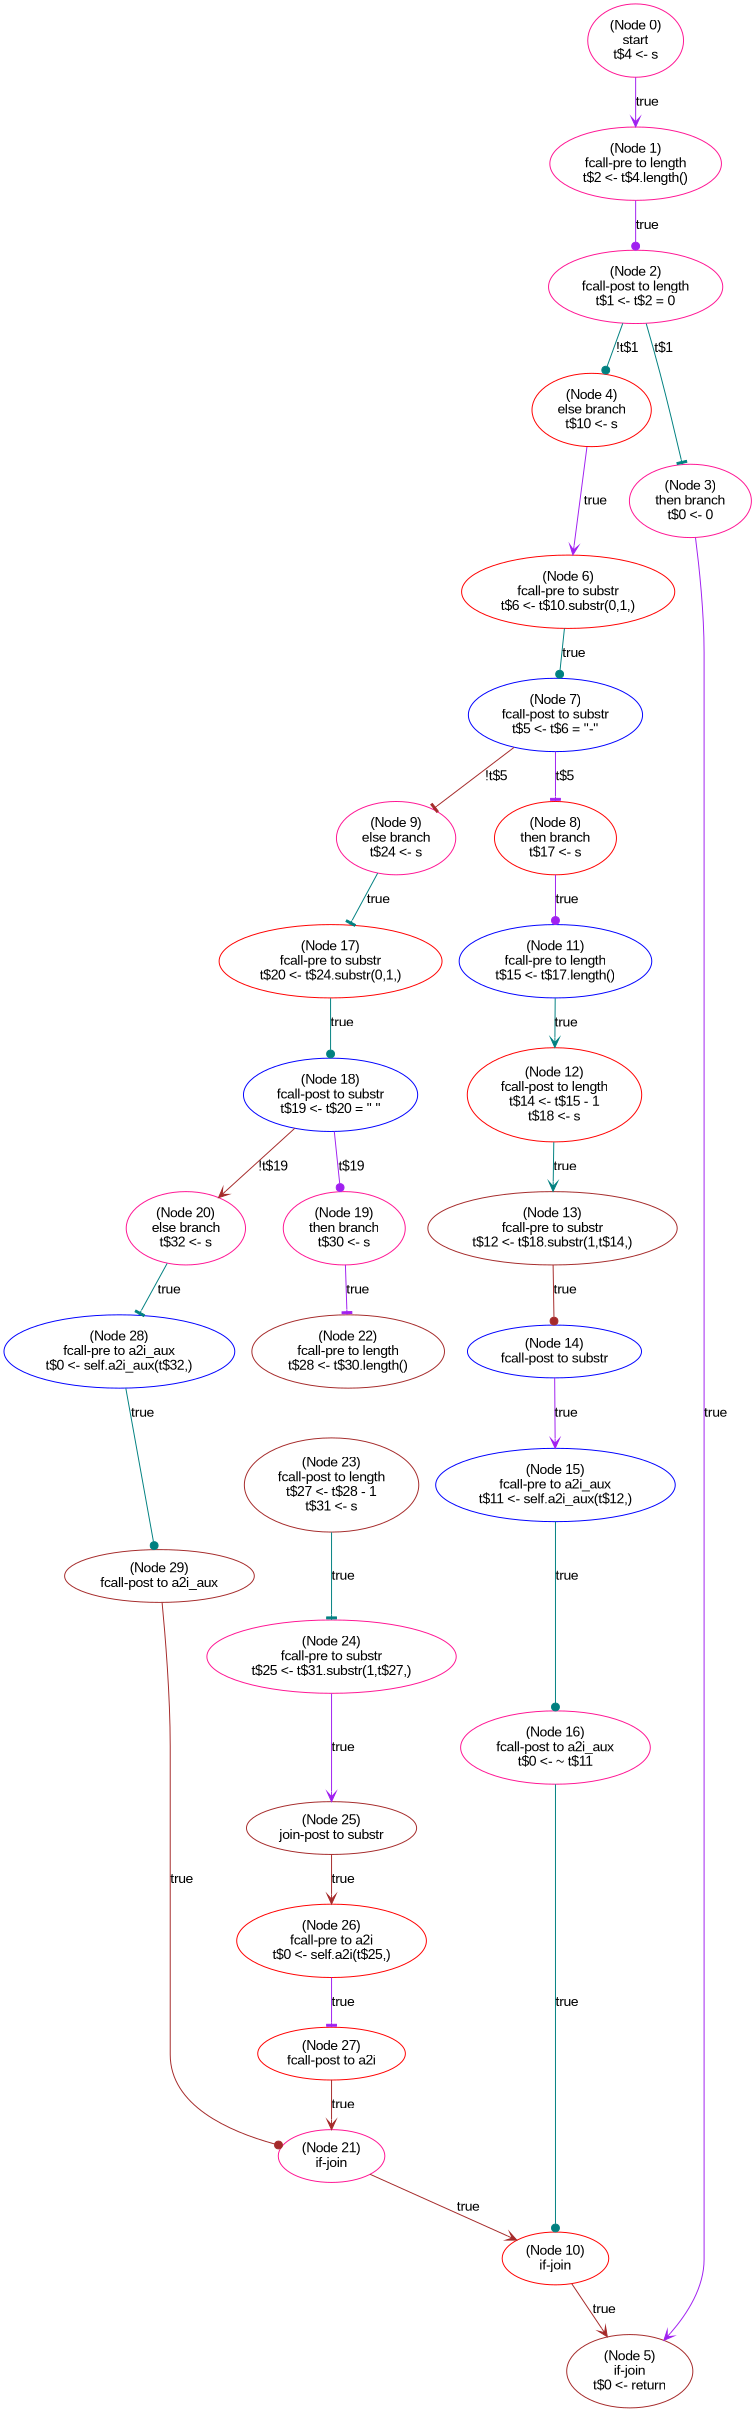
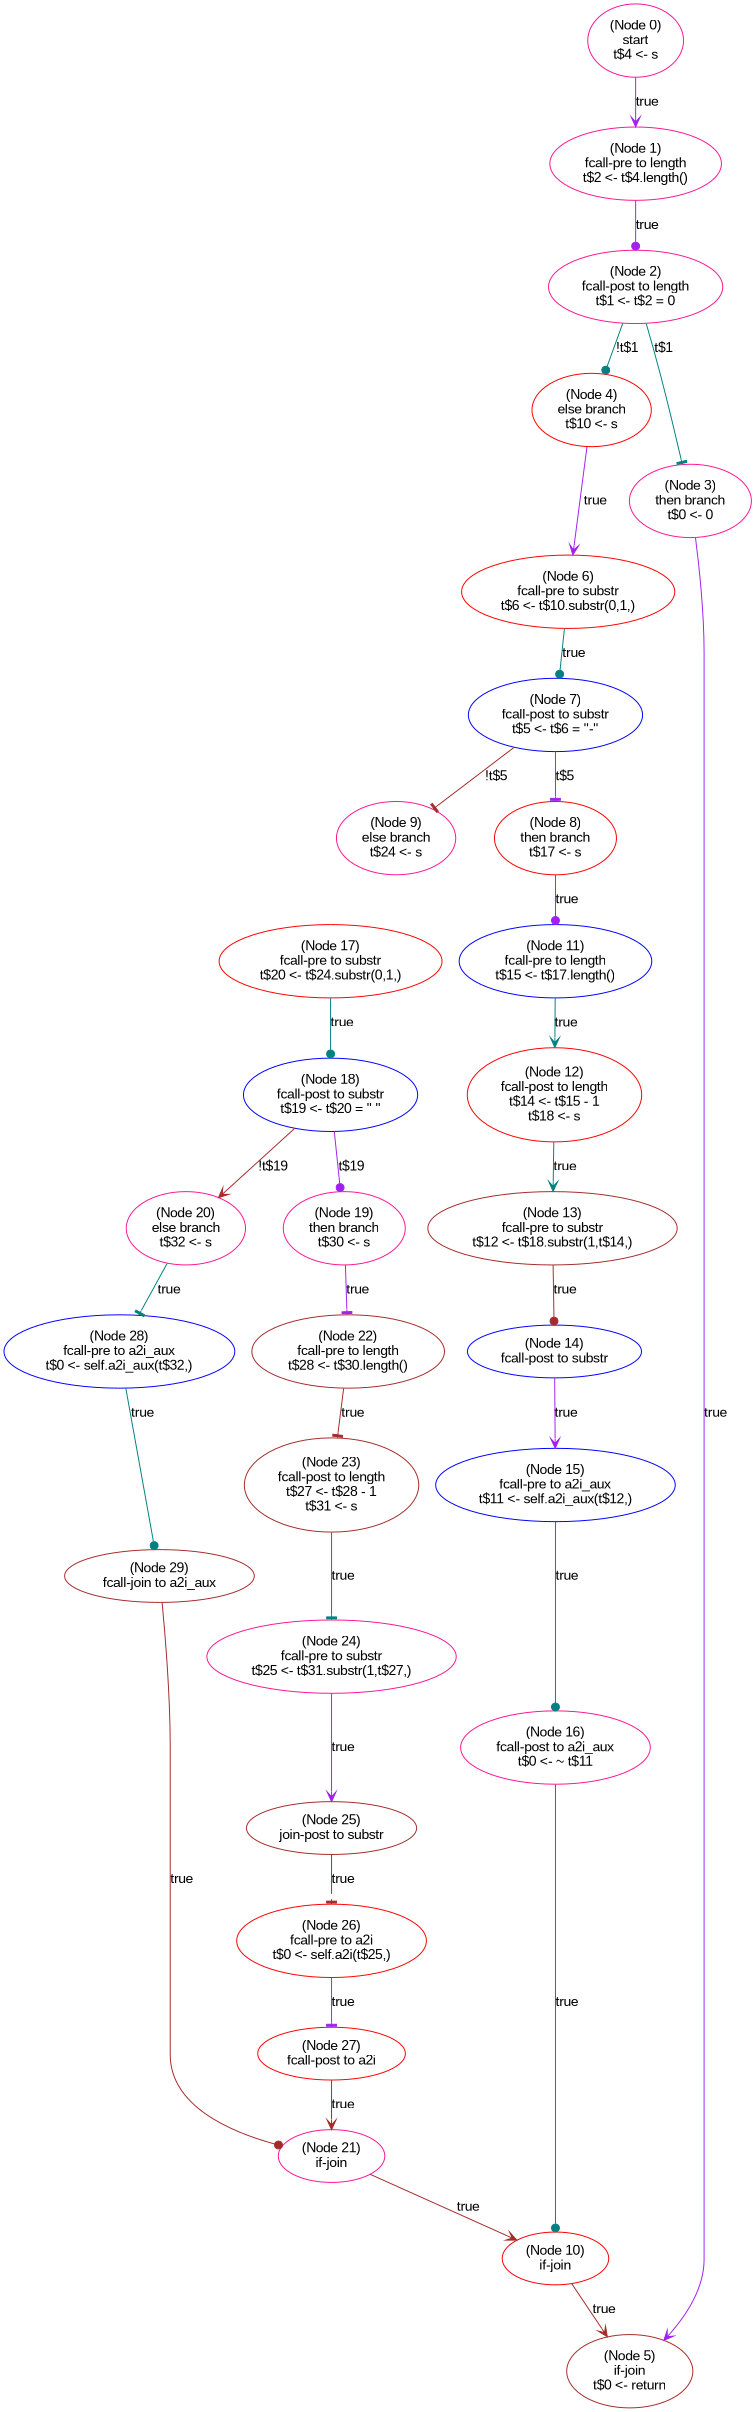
edge "(Node 9) else branch t$24 <- s" -> "(Node 17) fcall-pre to substr t$20 <- t$24.substr(0,1,)": removed, label "true"
edge "(Node 22) fcall-pre to length t$28 <- t$30.length()" -> "(Node 23) fcall-post to length t$27 <- t$28 - 1 t$31 <- s": added, label "true"
node "(Node 29) fcall-post to a2i_aux": label "(Node 29) fcall-post to a2i_aux" -> "(Node 29) fcall-join to a2i_aux"
edge "(Node 25) join-post to substr" -> "(Node 26) fcall-pre to a2i t$0 <- self.a2i(t$25,)": arrowhead vee -> tee
